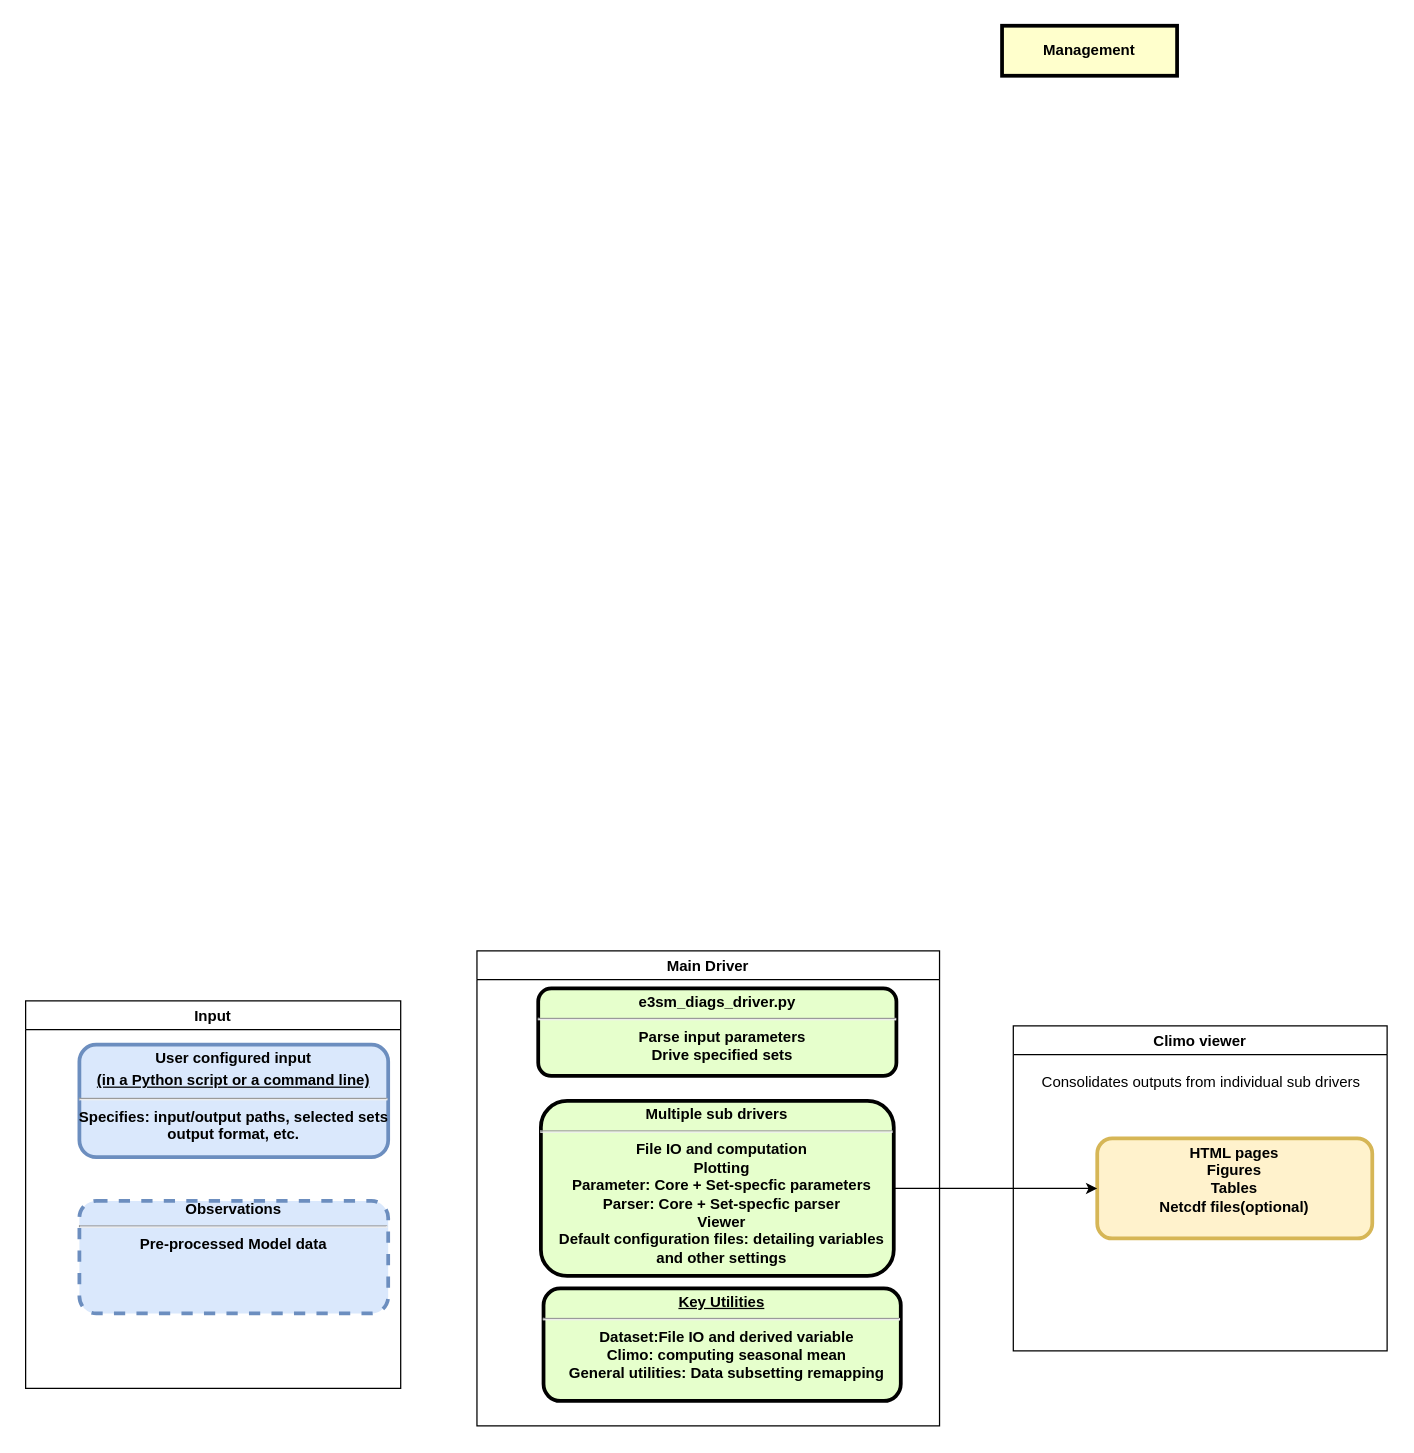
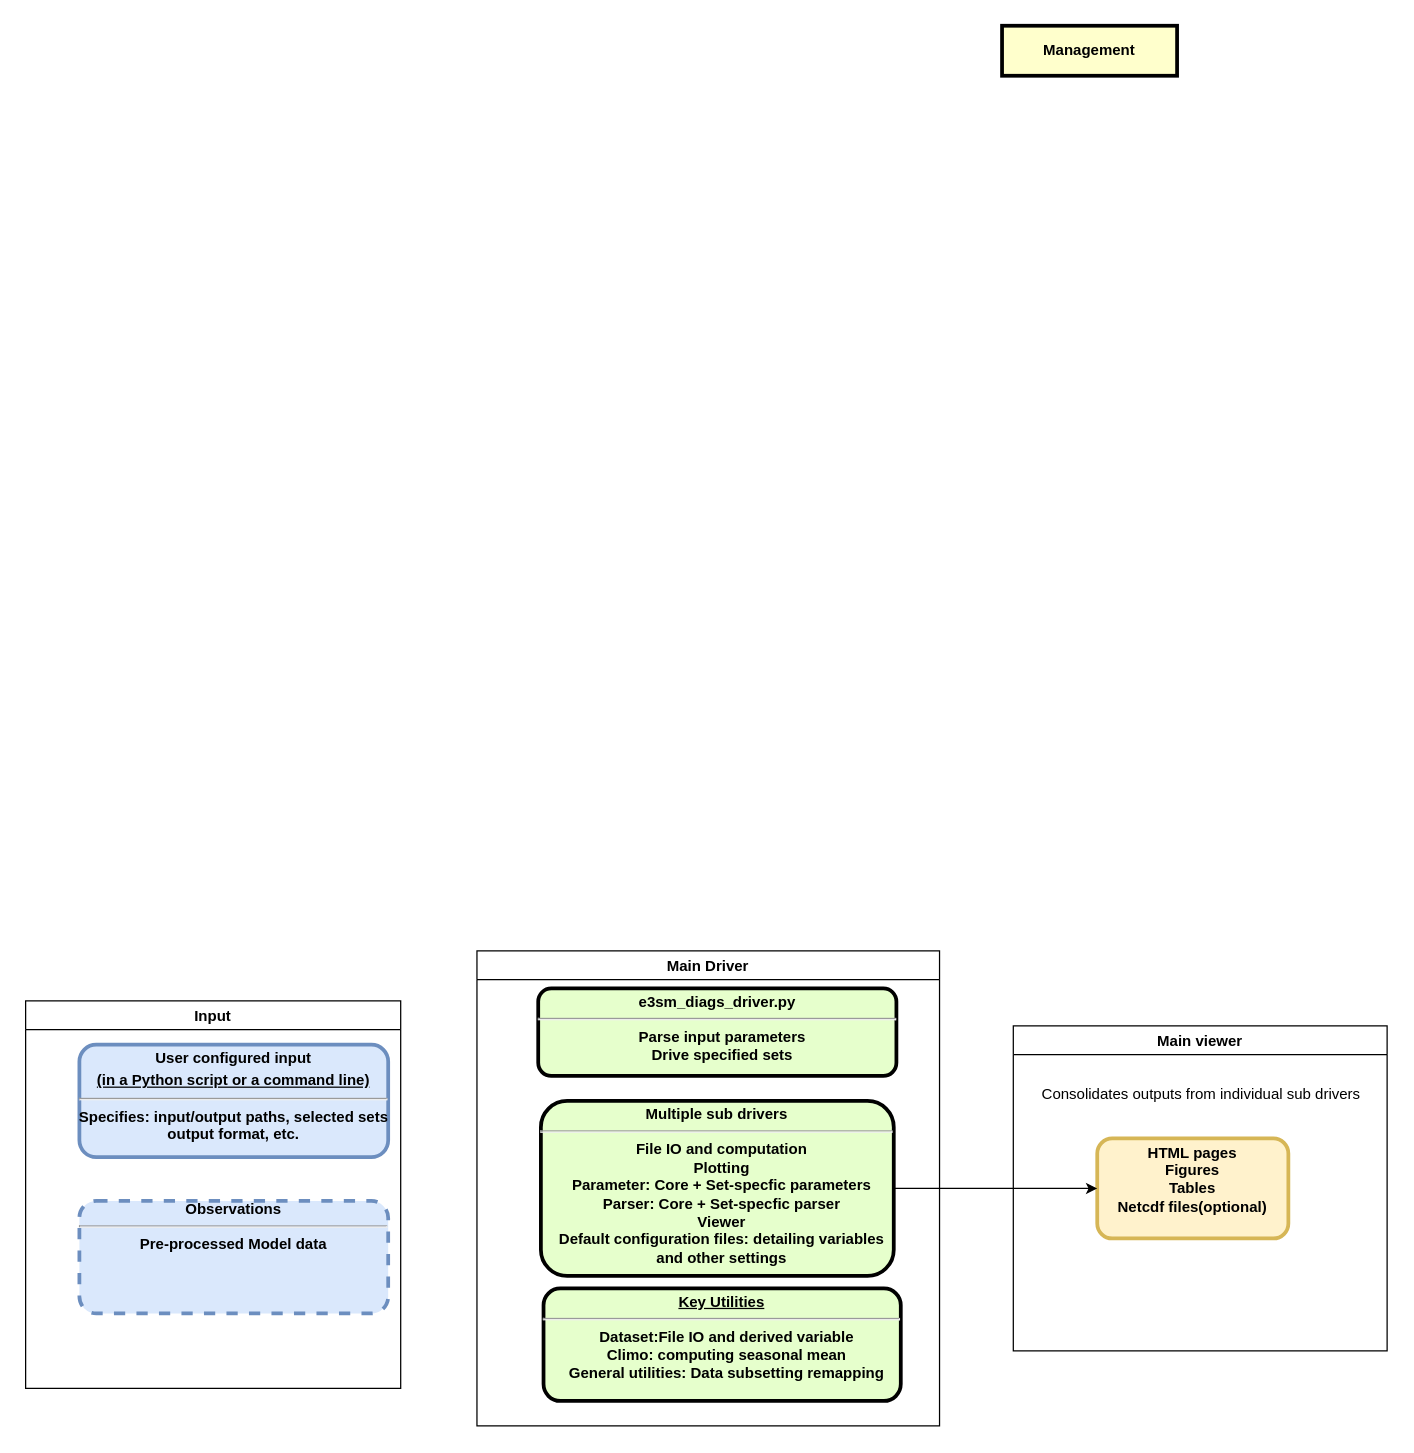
node "Climo viewer": label "Climo viewer" -> "Main viewer"
node "Consolidates outputs from individual sub drivers": moved (1200, 1082) -> (1200, 1094)
node "HTML pages Figures Tables Netcdf files(optional)": size 275x100 -> 191x100
